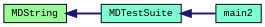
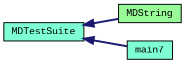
edge "MDTestSuite" -> "MDString": reversed
node "main2": label "main2" -> "main7"
